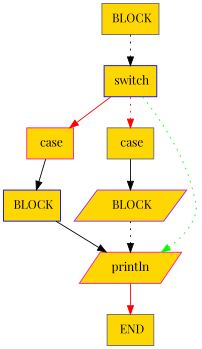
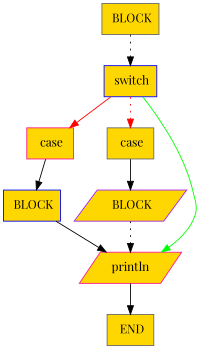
edge "switch" -> "println": style dotted -> solid
edge "println" -> "END": color red -> black
